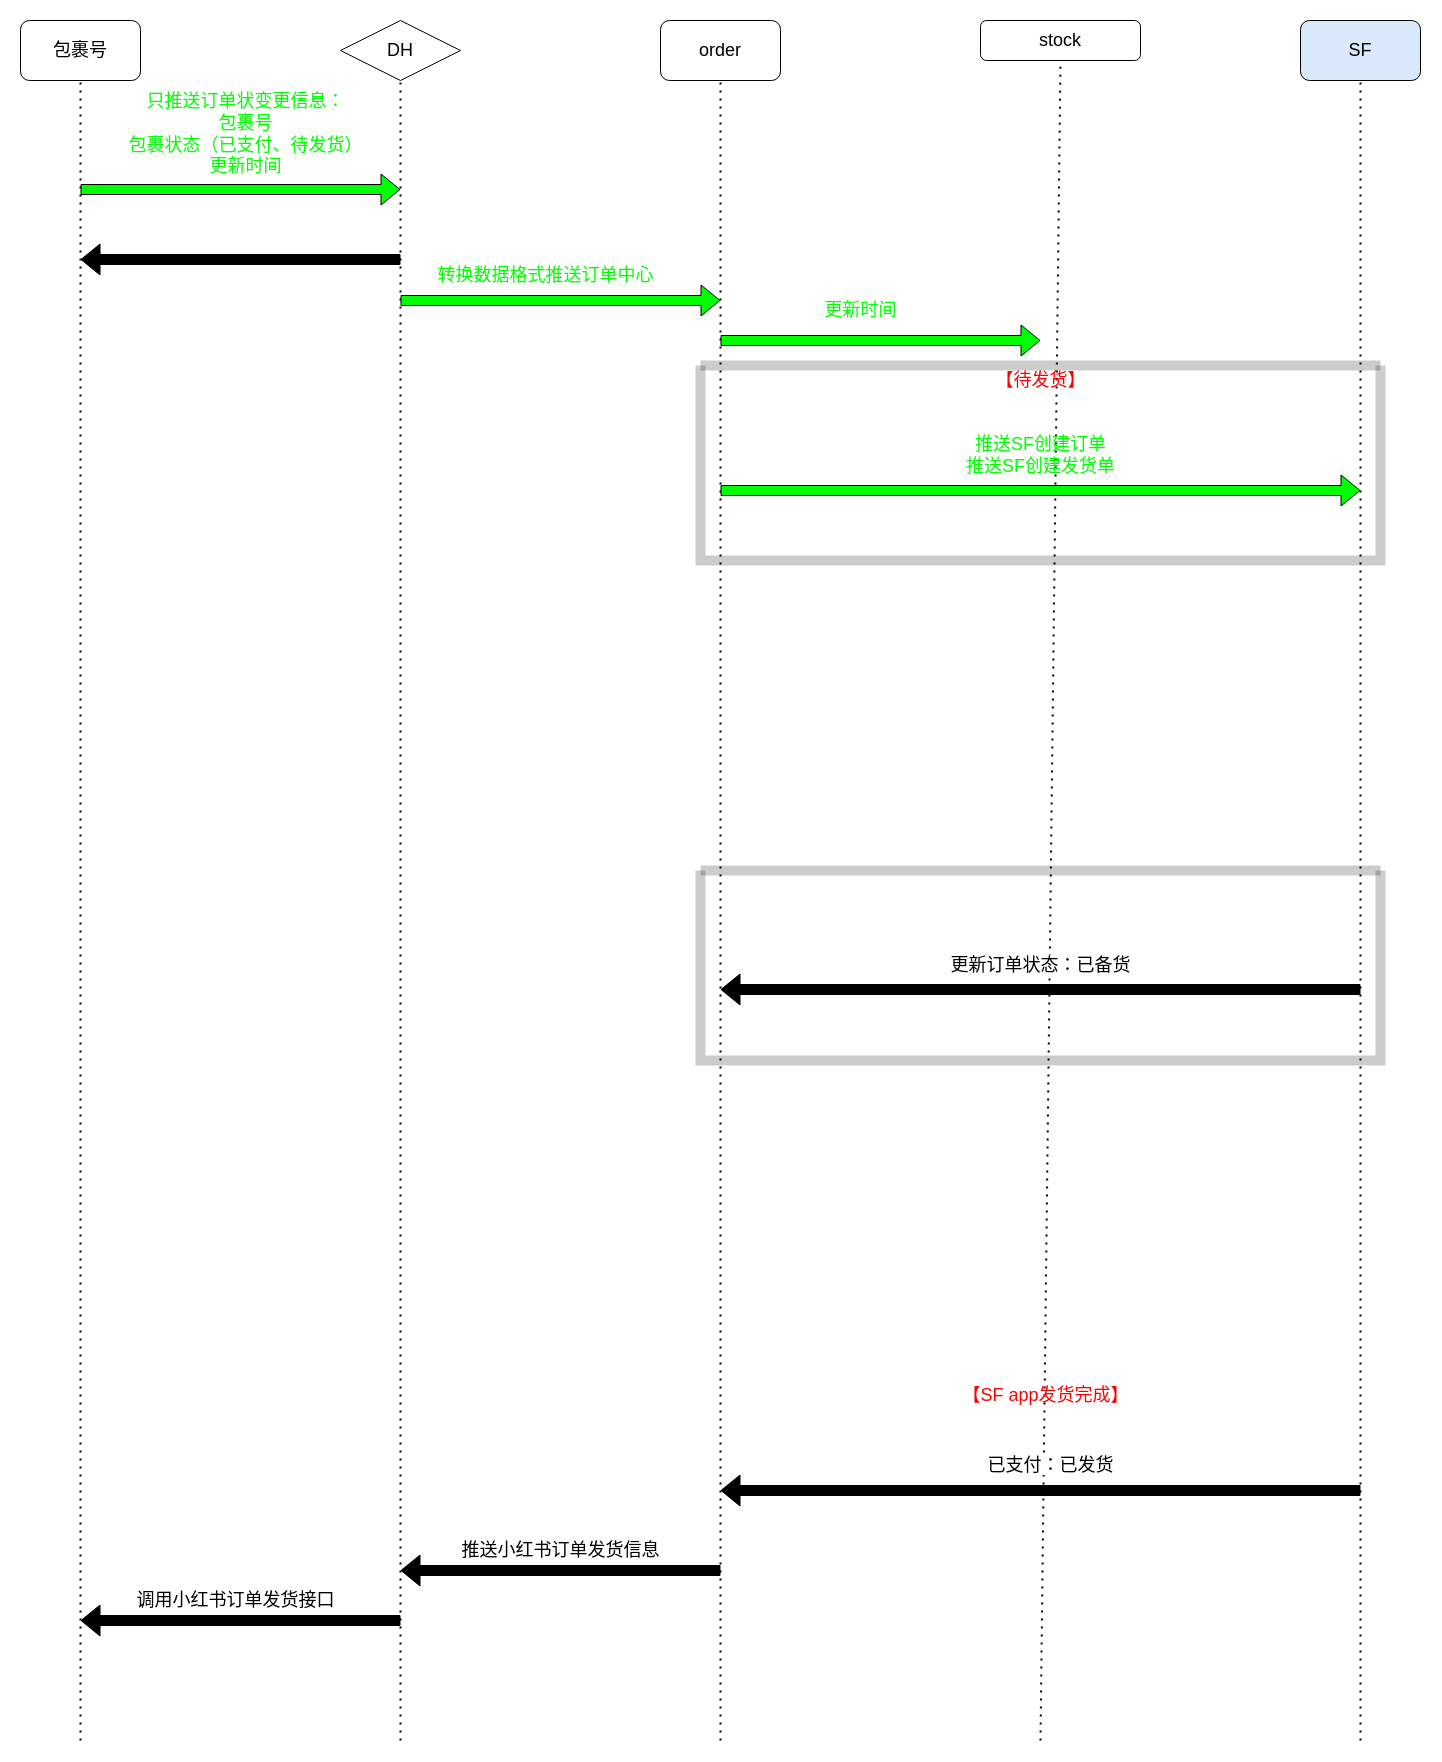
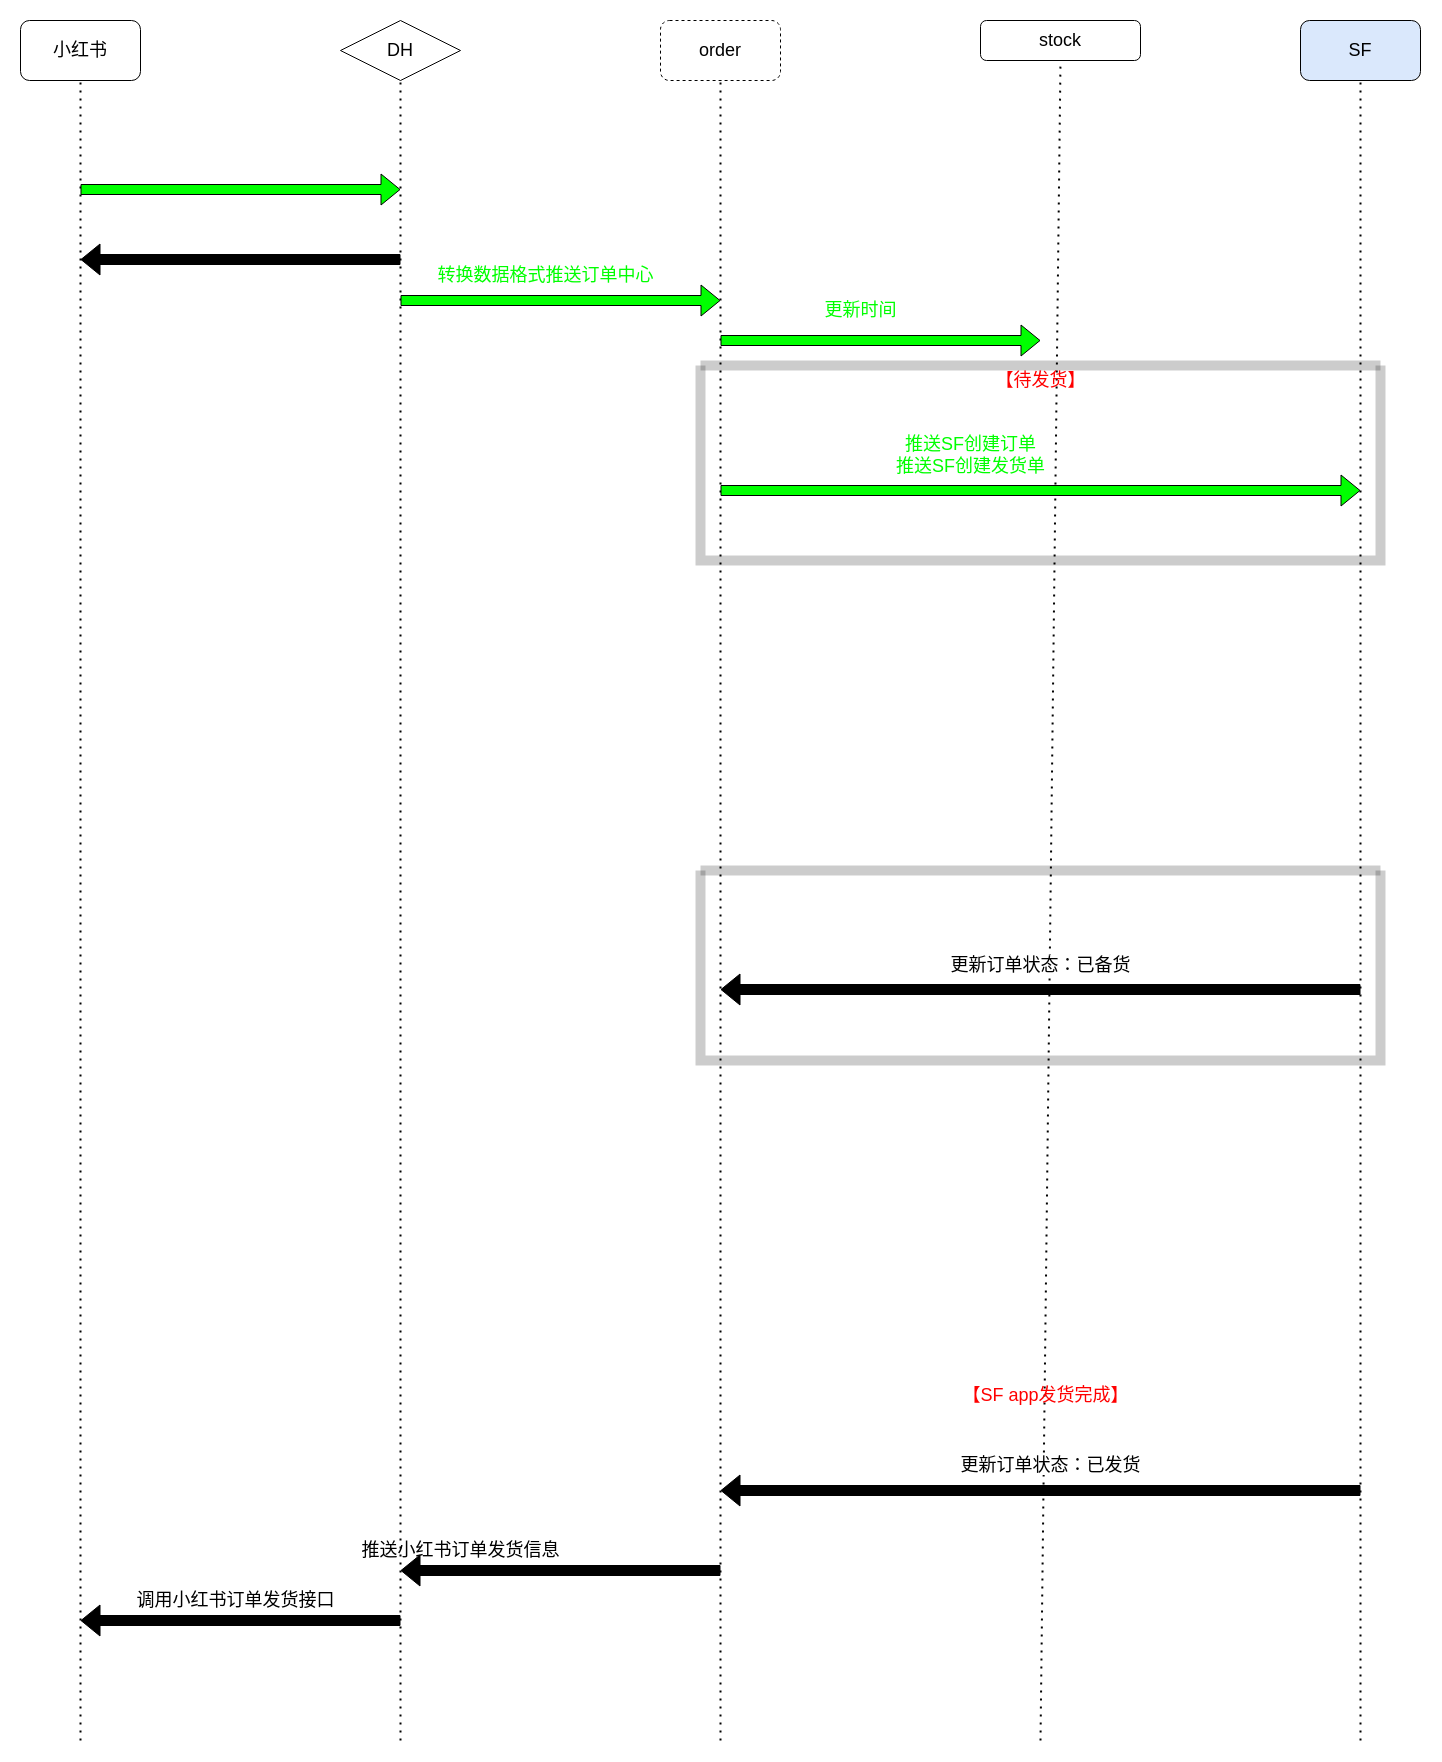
node "包裹号": label "包裹号" -> "小红书"
node "order": style solid -> dashed
node "只推送订单状变更信息： 包裹号 包裹状态（已支付、待发货） 更新时间": removed
node "推送SF创建订单 推送SF创建发货单": moved (1041, 456) -> (971, 456)
node "已支付：已发货": label "已支付：已发货" -> "更新订单状态：已发货"
node "推送小红书订单发货信息": moved (561, 1551) -> (461, 1551)
